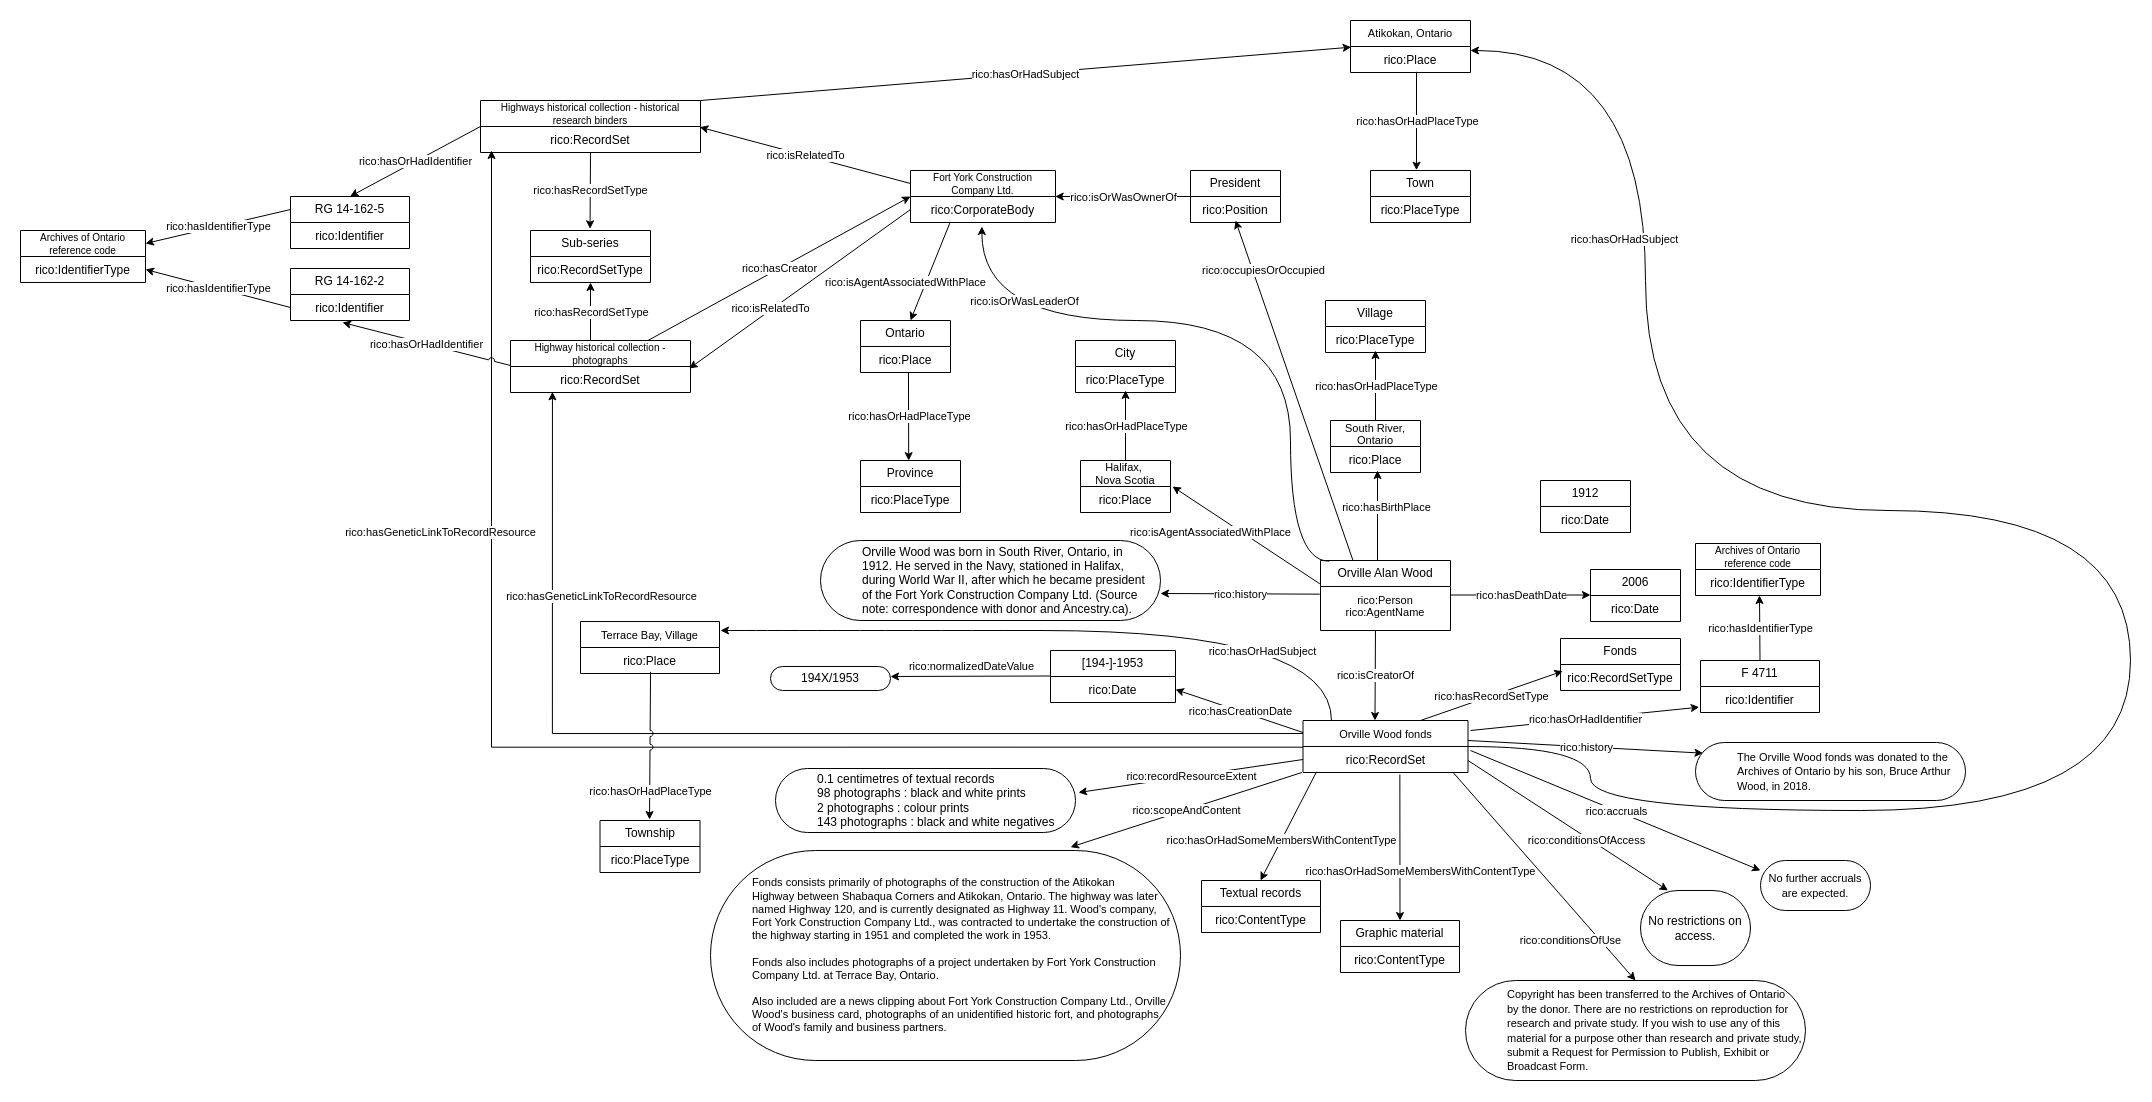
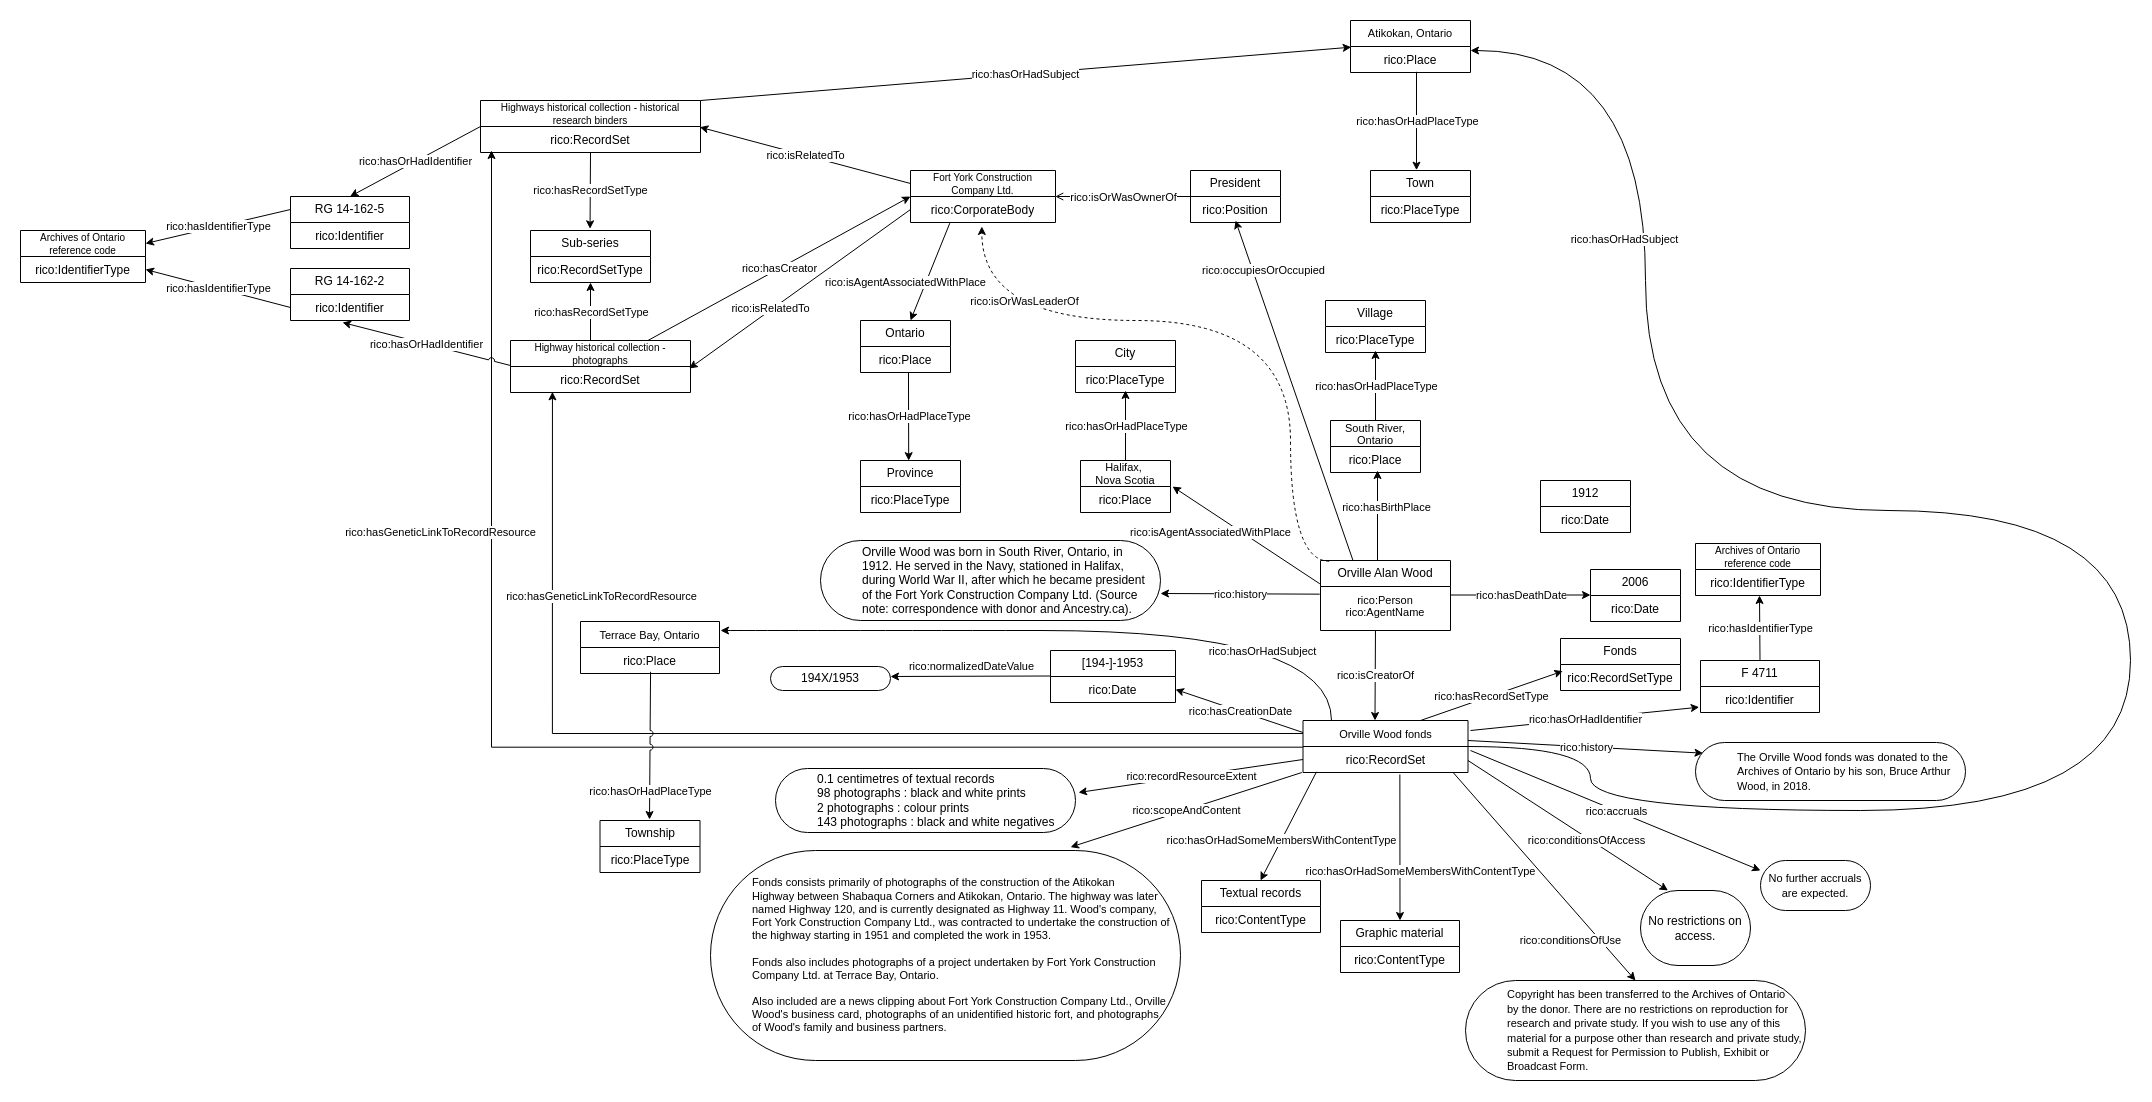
edge "President" -> "rico:CorporateBody": arrowhead classic -> open
edge "Orville Alan Wood" -> "rico:CorporateBody": style solid -> dashed
node "Terrace Bay, Village": label "Terrace Bay, Village" -> "Terrace Bay, Ontario"
